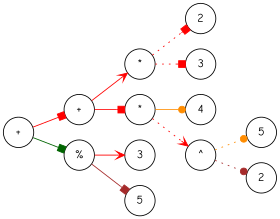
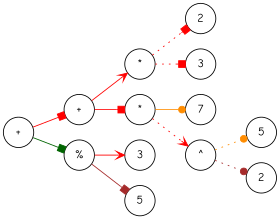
node "4": label "4" -> "7"
